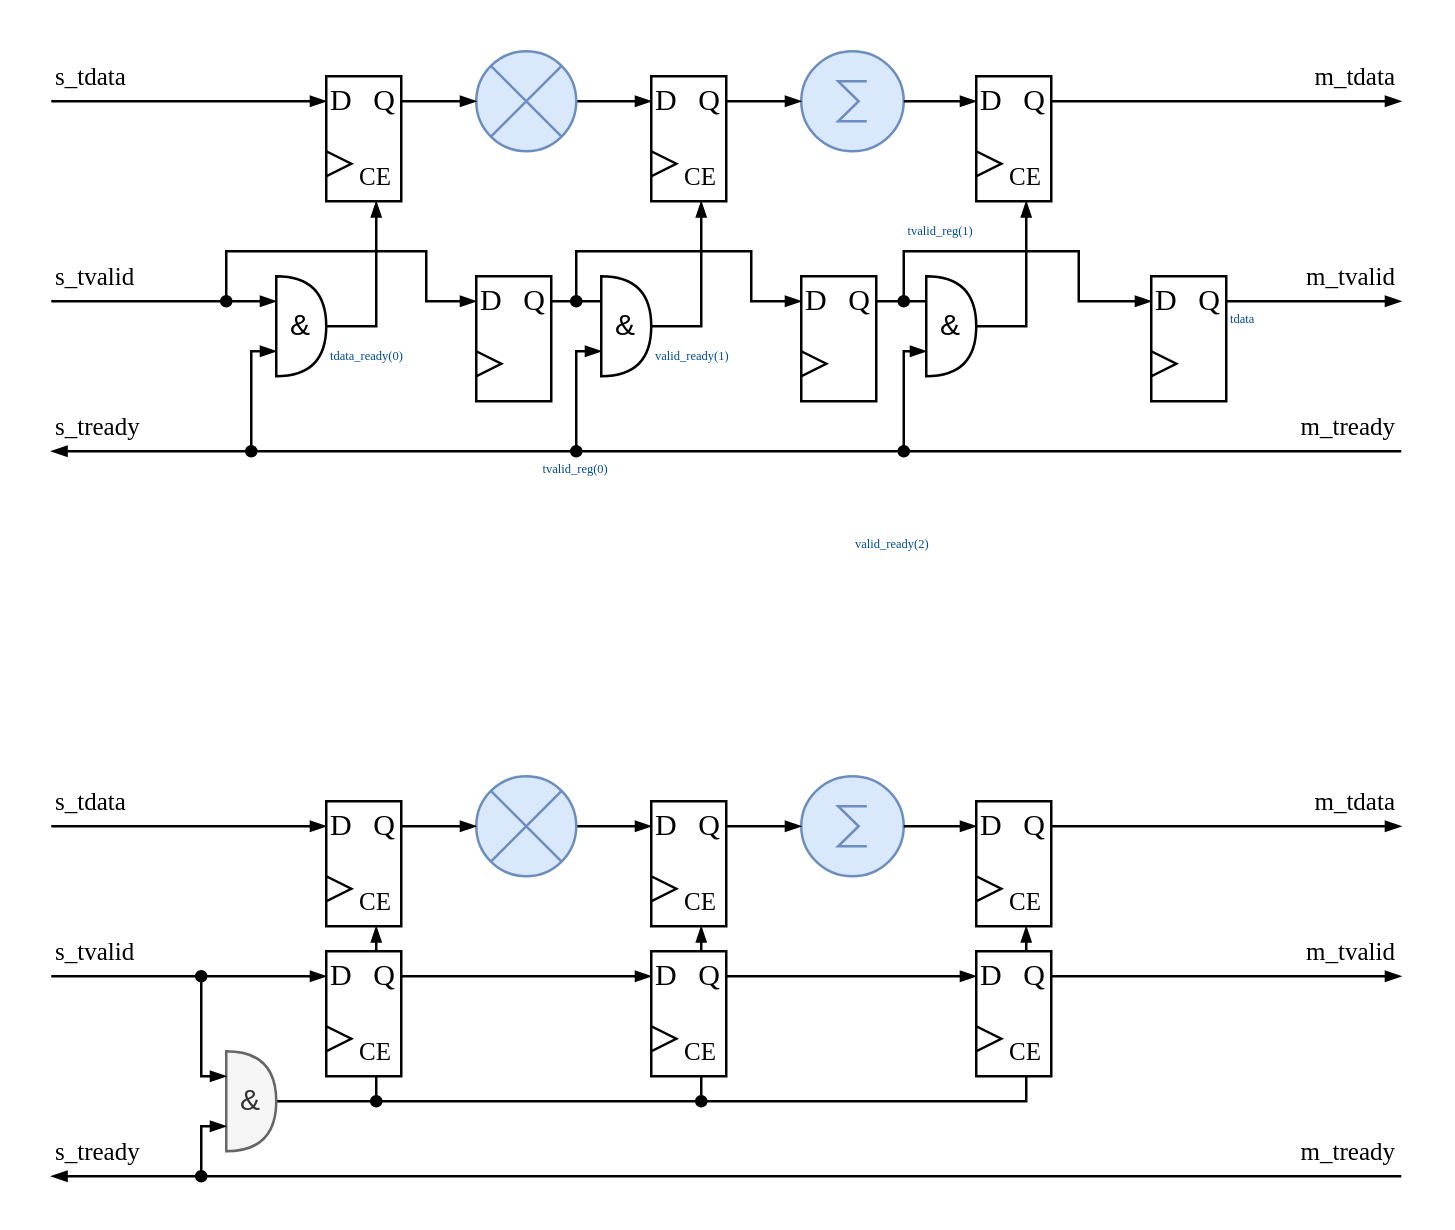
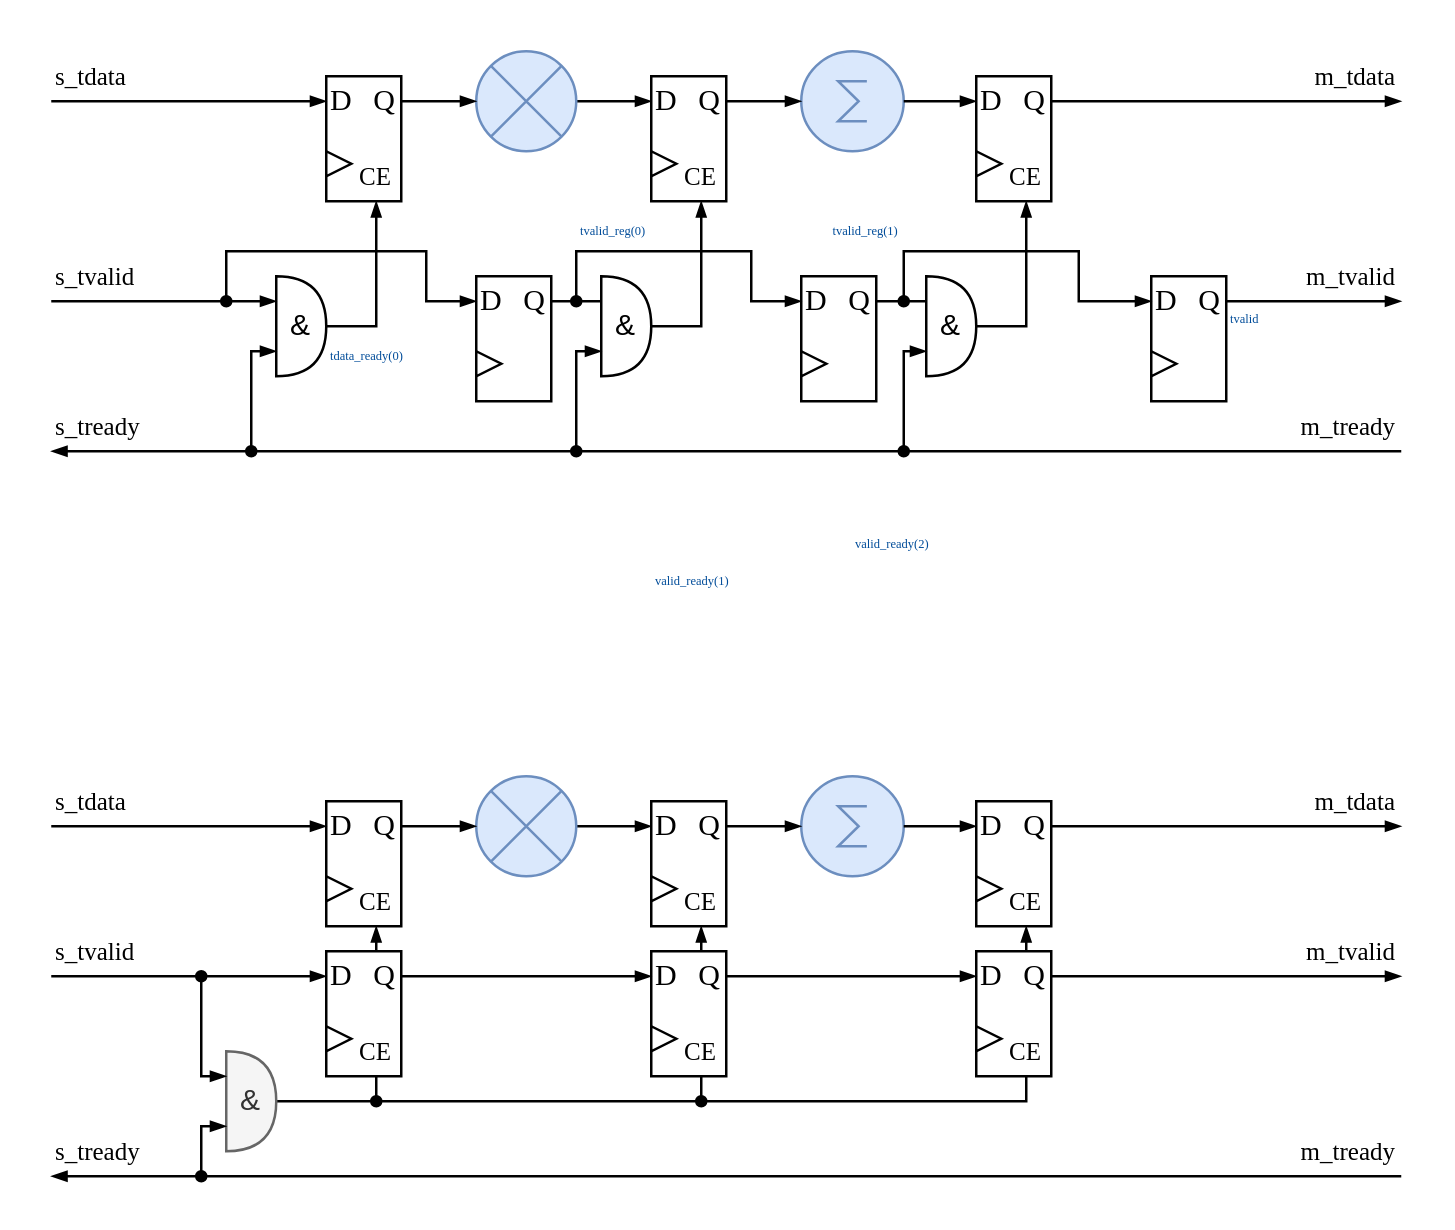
node "tvalid_reg(1)": moved (966, 226) -> (891, 226)
node "tdata": label "tdata" -> "tvalid"
node "valid_ready(1)": moved (714, 351) -> (714, 576)
node "tvalid_reg(0)": moved (601, 464) -> (639, 226)
